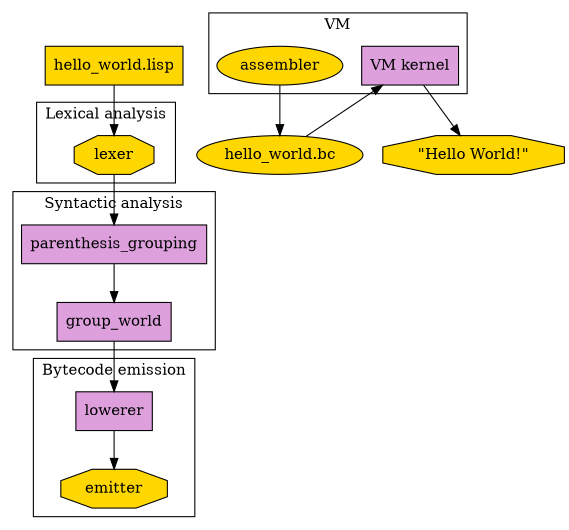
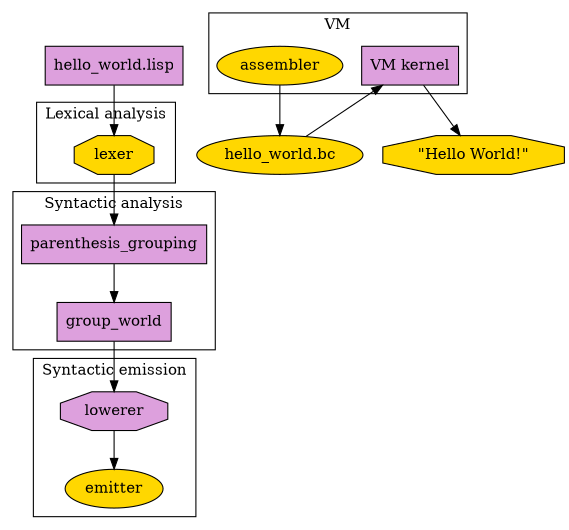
node "hello_world.lisp": fillcolor gold -> plum
cluster "Bytecode emission": label "Bytecode emission" -> "Syntactic emission"
node "lowerer": shape box -> octagon
node "emitter": shape octagon -> ellipse
